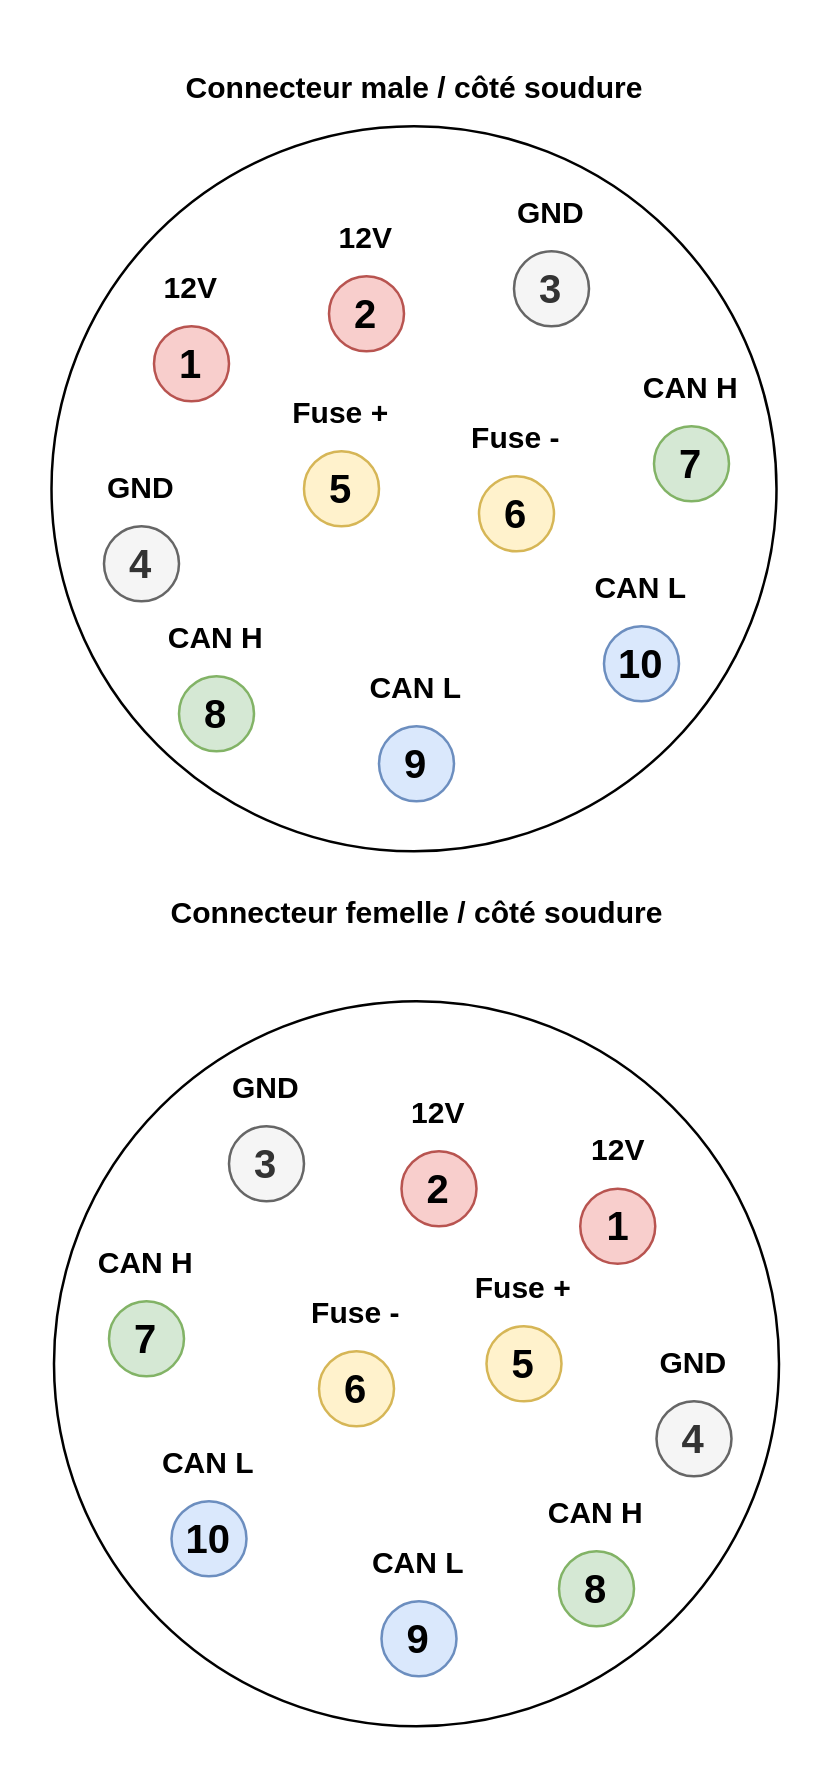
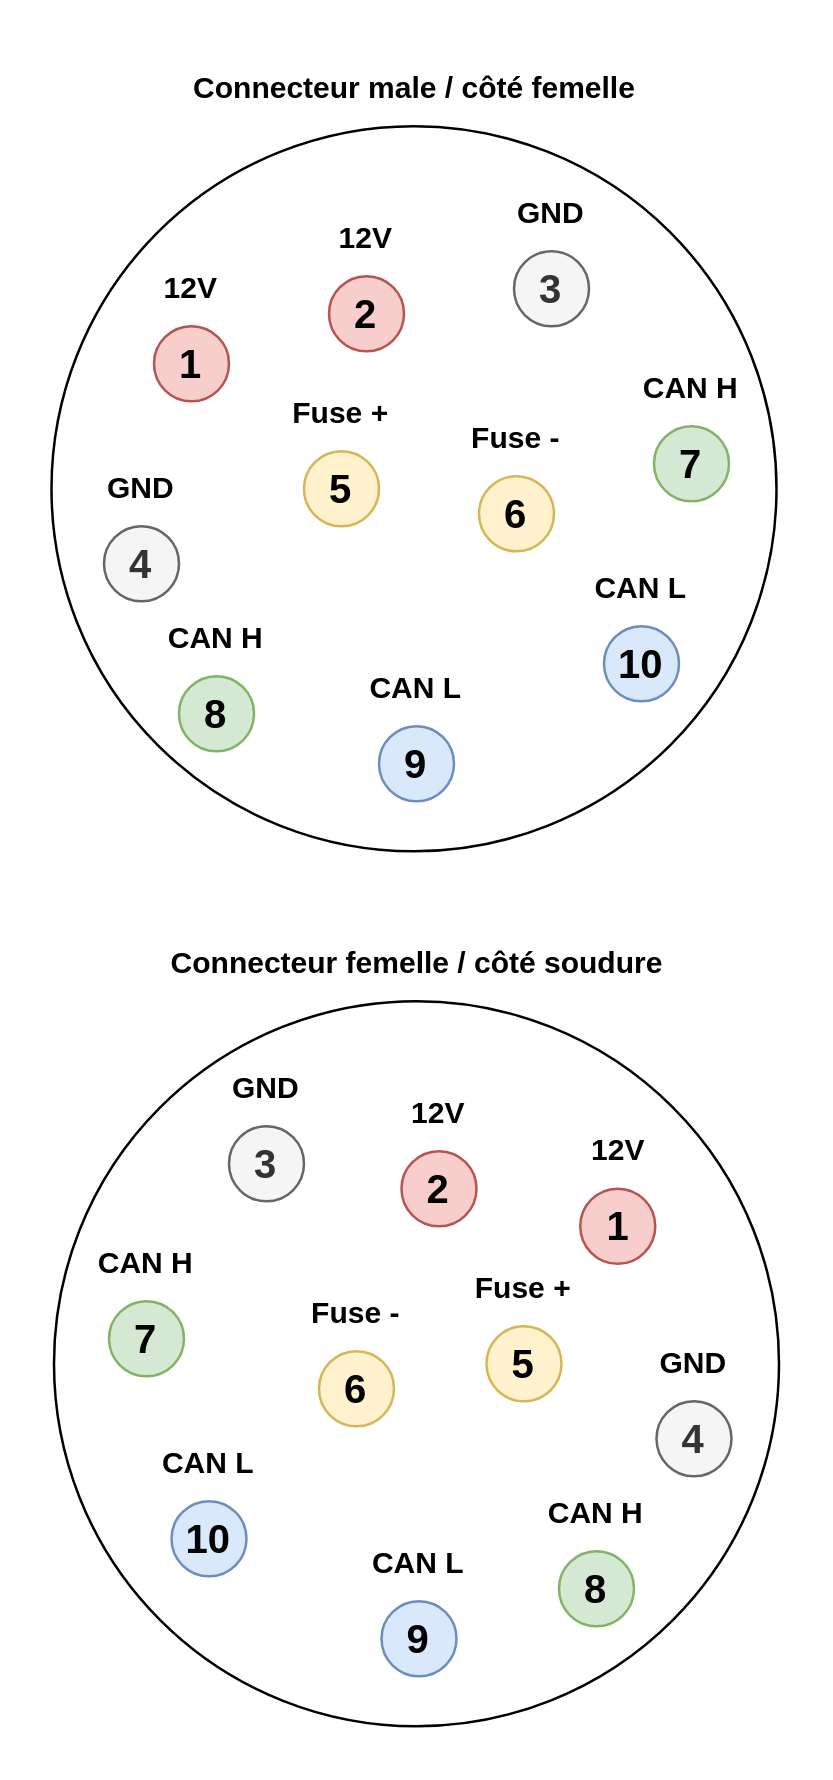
node "Connecteur male / côté soudure": label "Connecteur male / côté soudure" -> "Connecteur male / côté femelle"
node "Connecteur femelle / côté soudure": moved (416, 914) -> (416, 964)
